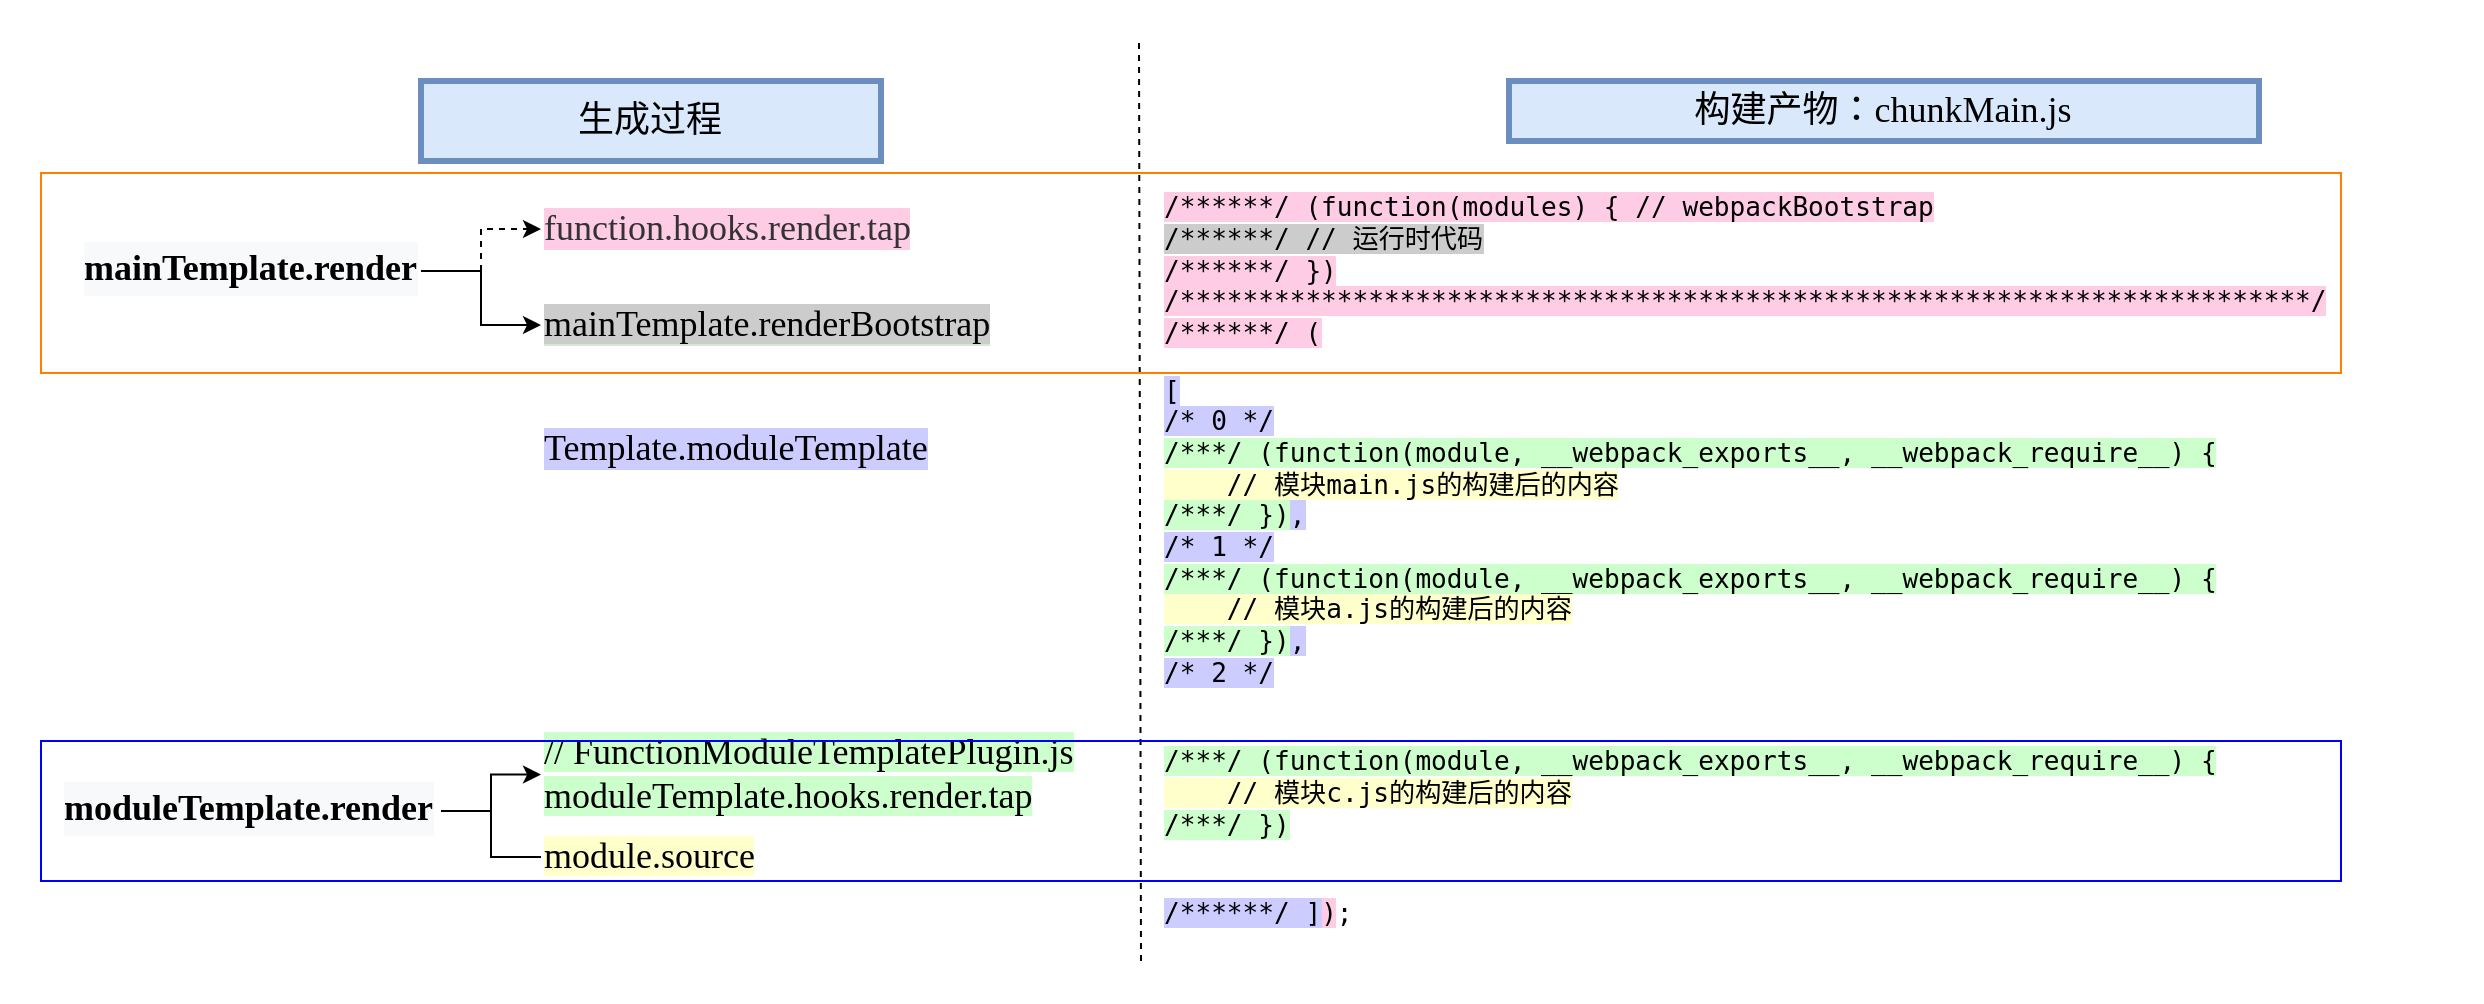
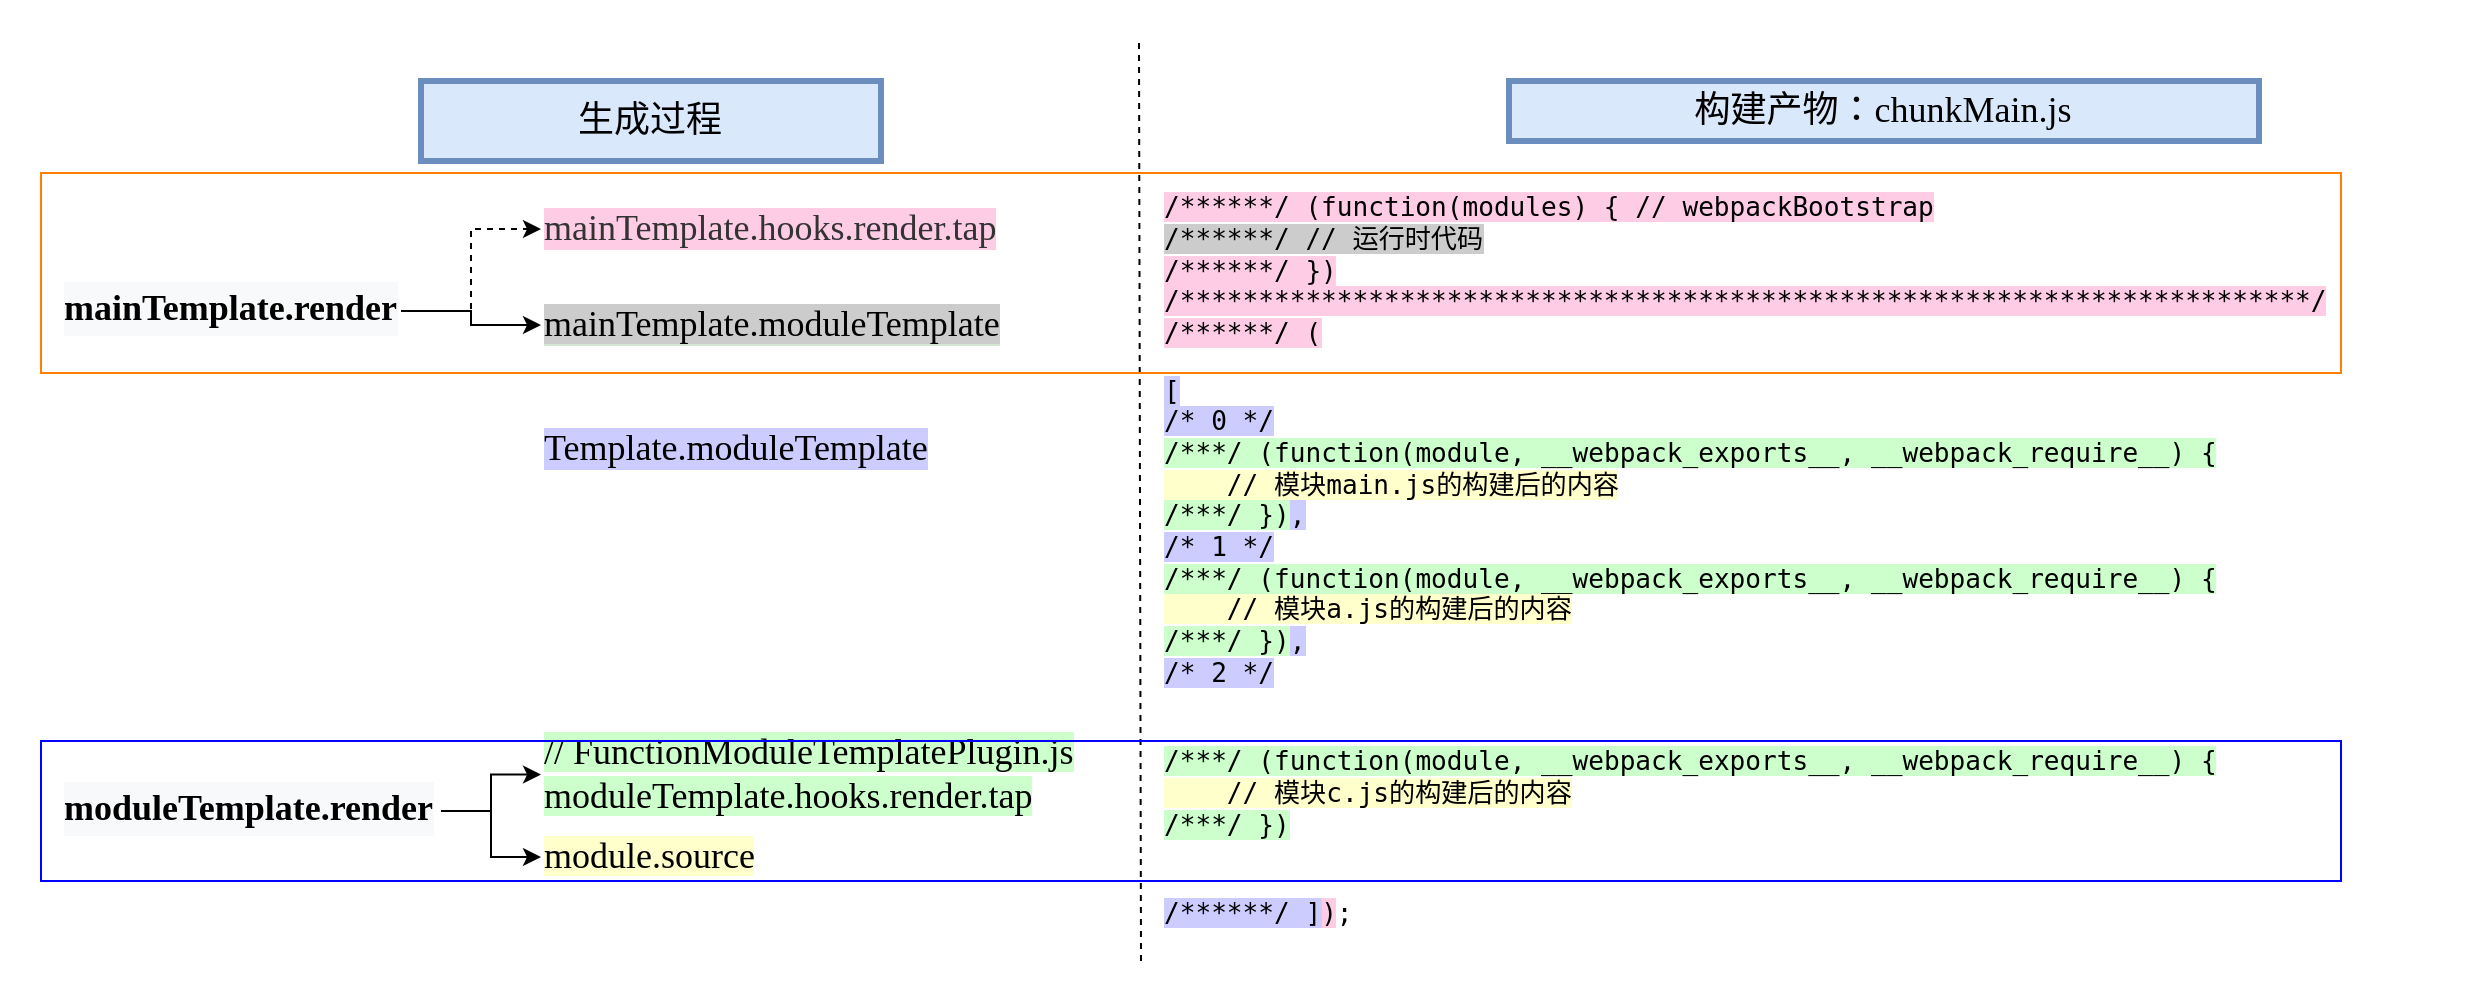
node "function.hooks.render.tap": label "function.hooks.render.tap" -> "mainTemplate.hooks.render.tap"
node "mainTemplate.render": moved (251, 271) -> (231, 311)
node "mainTemplate.renderBootstrap": label "mainTemplate.renderBootstrap" -> "mainTemplate.moduleTemplate"
edge "moduleTemplate.render" -- "module.source": arrowhead none -> classic
